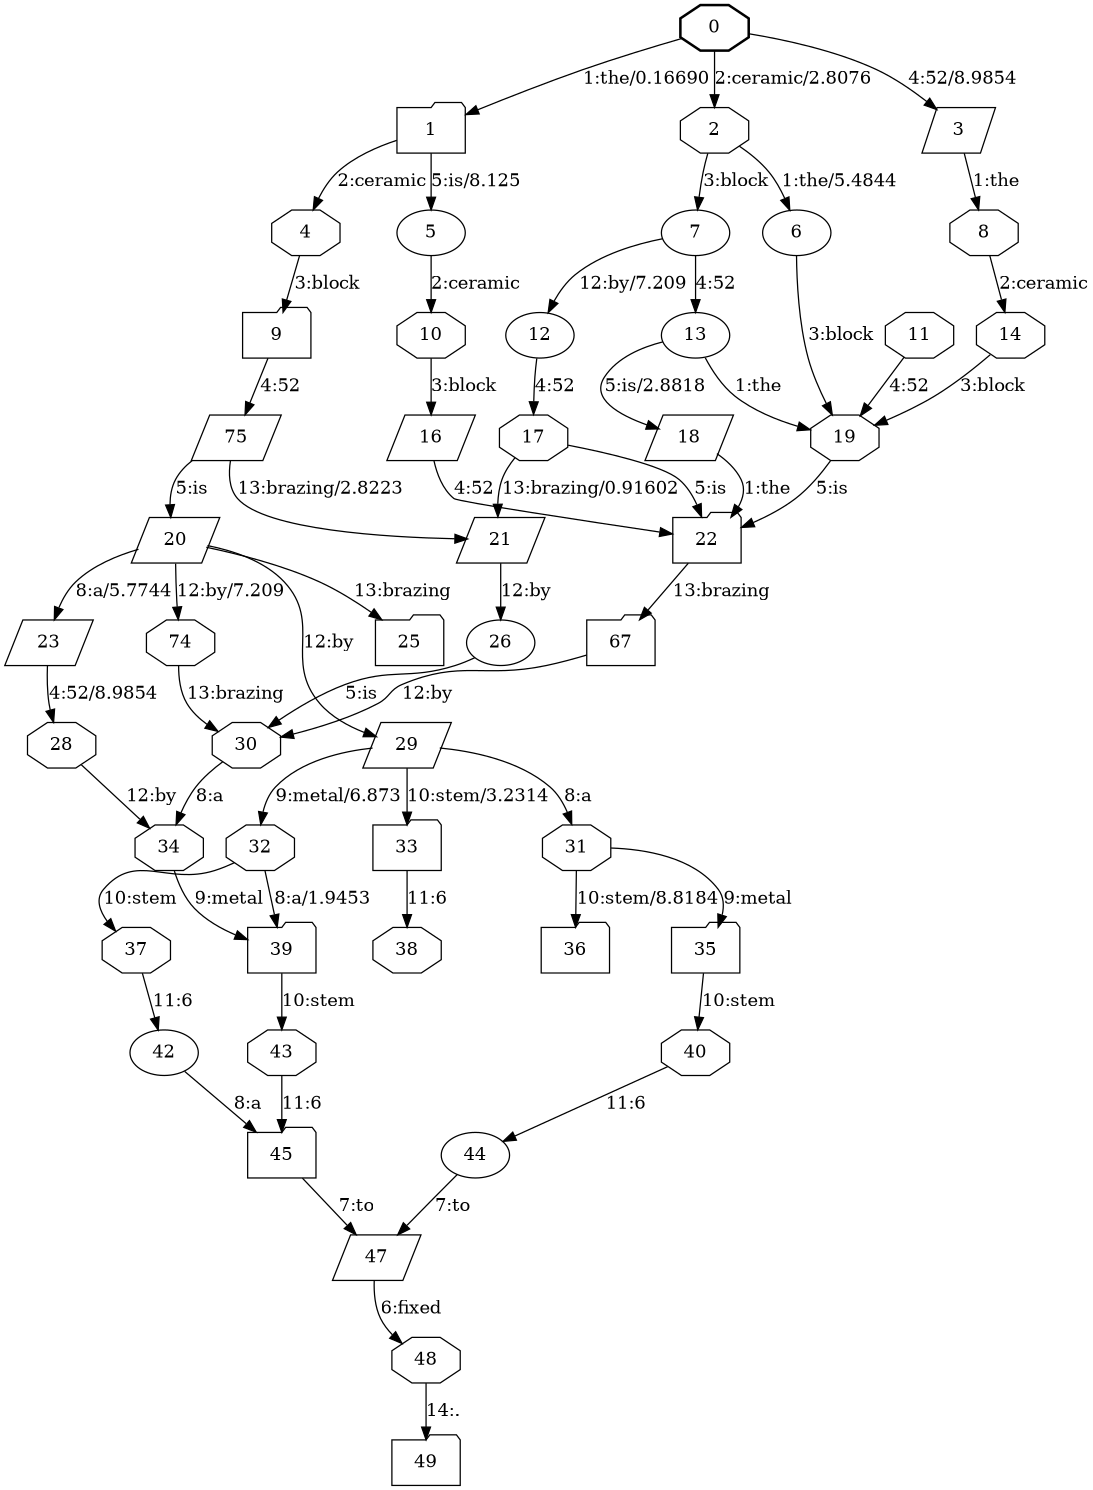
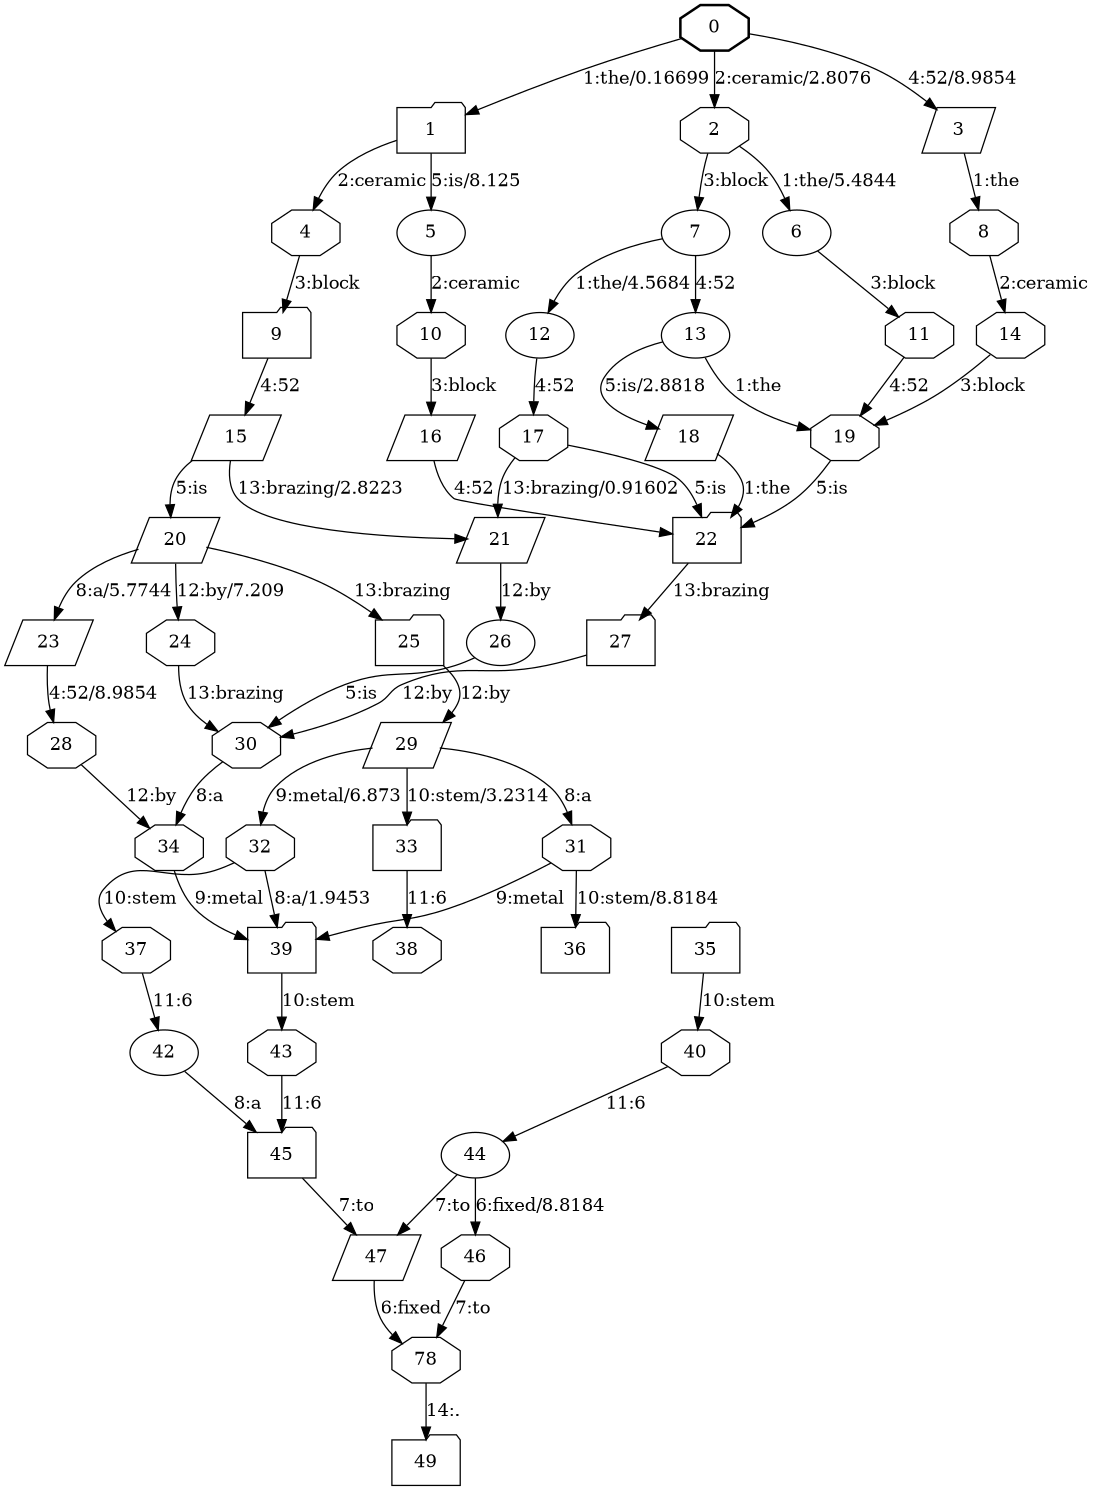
edge "0" -> "1": label "1:the/0.16690" -> "1:the/0.16699"
edge "7" -> "12": label "12:by/7.209" -> "1:the/4.5684"
edge "6" -> "19": now "6" -> "11"
node "75": label "75" -> "15"
edge "20" -> "29": now "25" -> "29"
node "74": label "74" -> "24"
node "67": label "67" -> "27"
edge "31" -> "35": now "31" -> "39"
node "46": added
node "48": label "48" -> "78"
